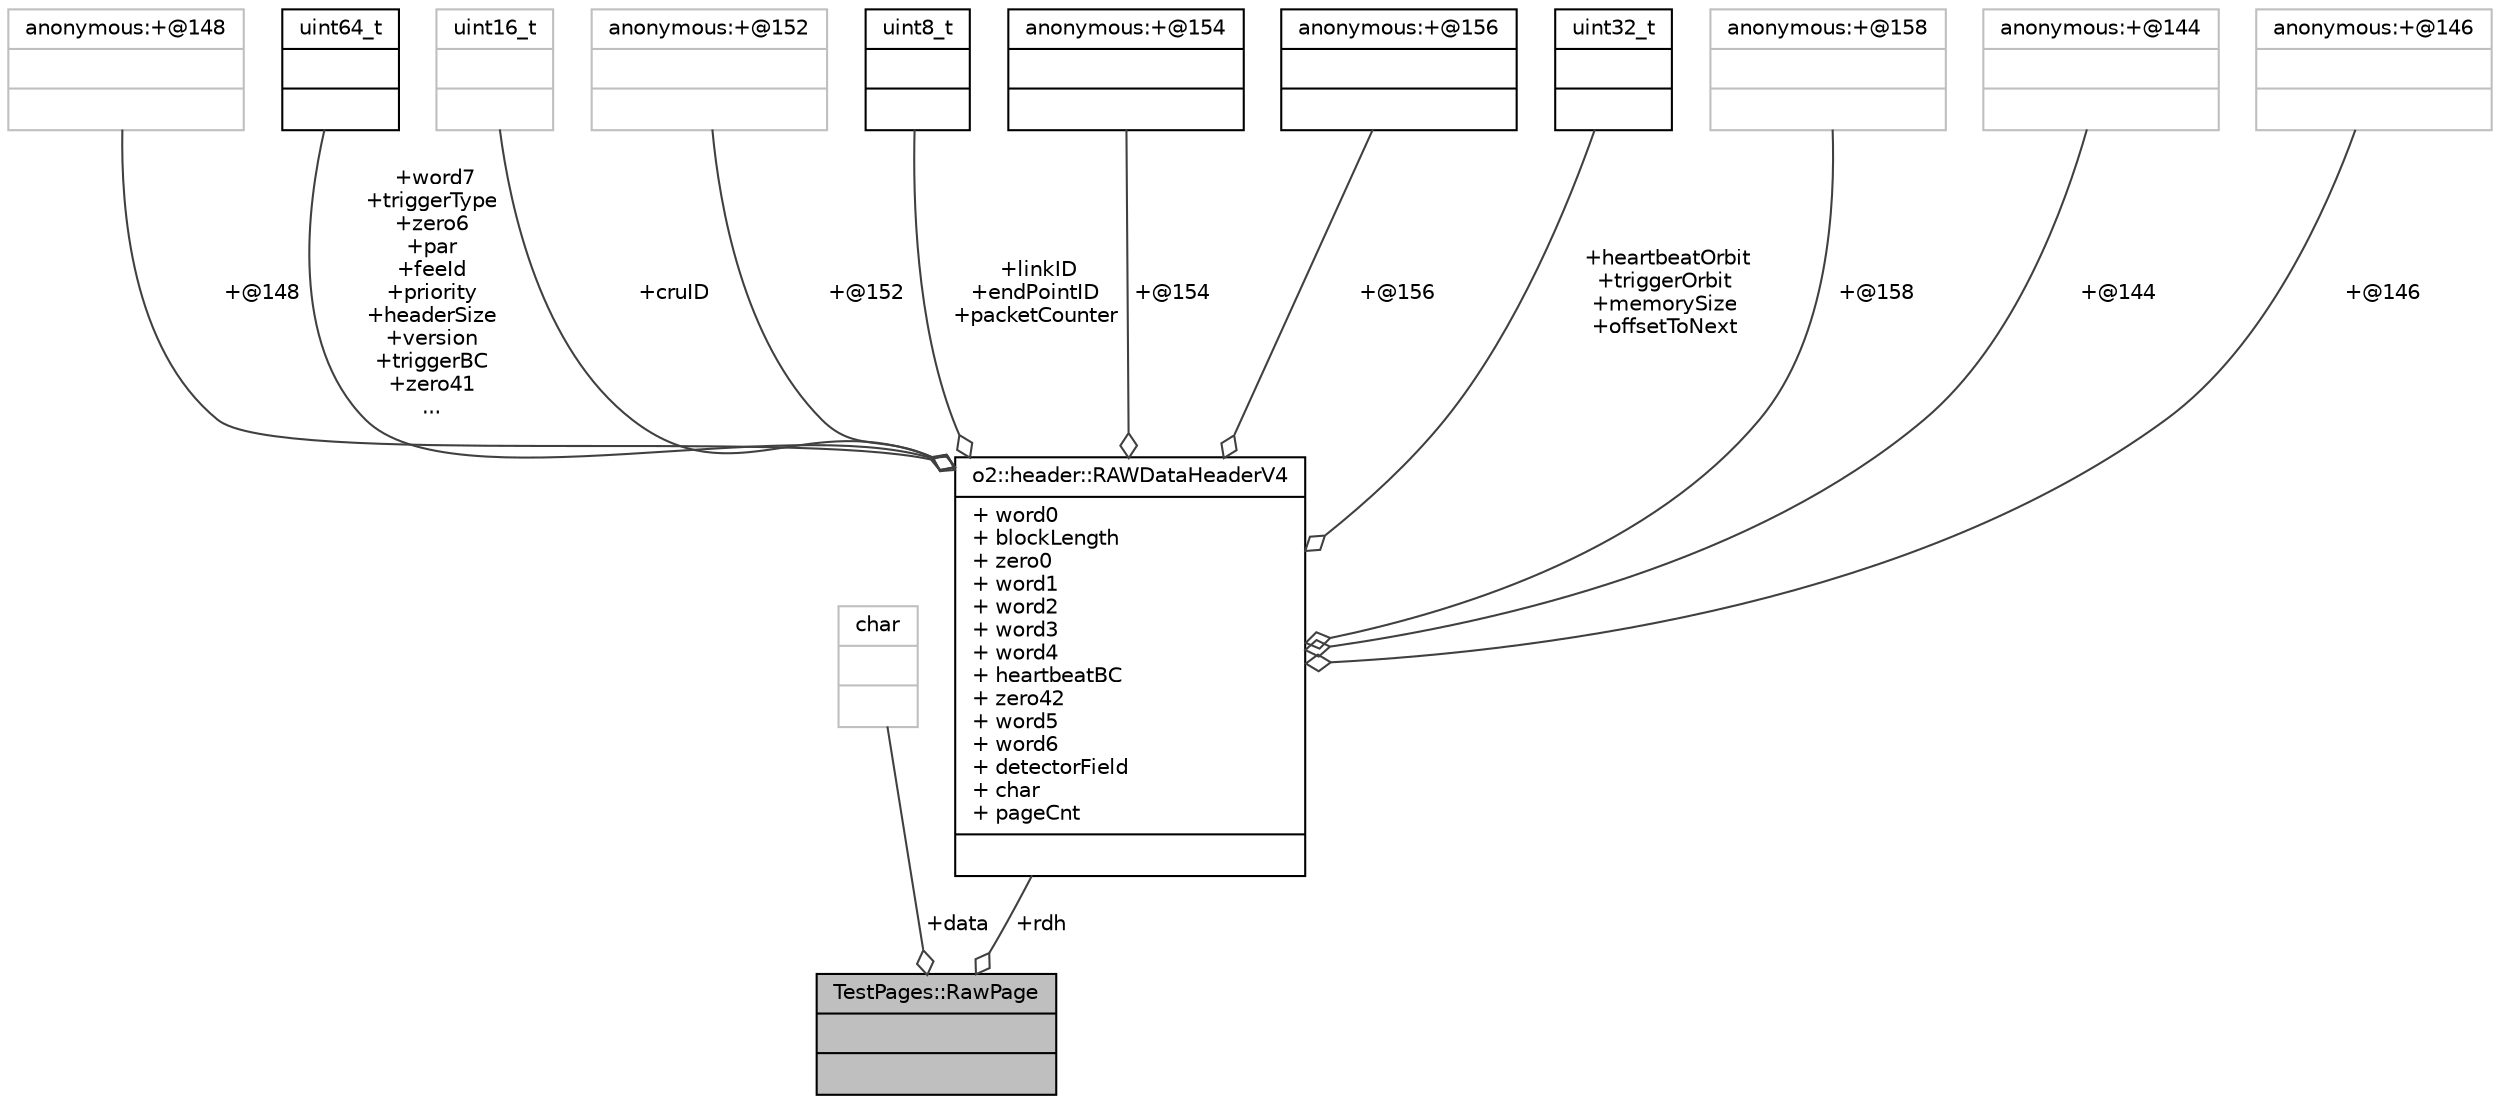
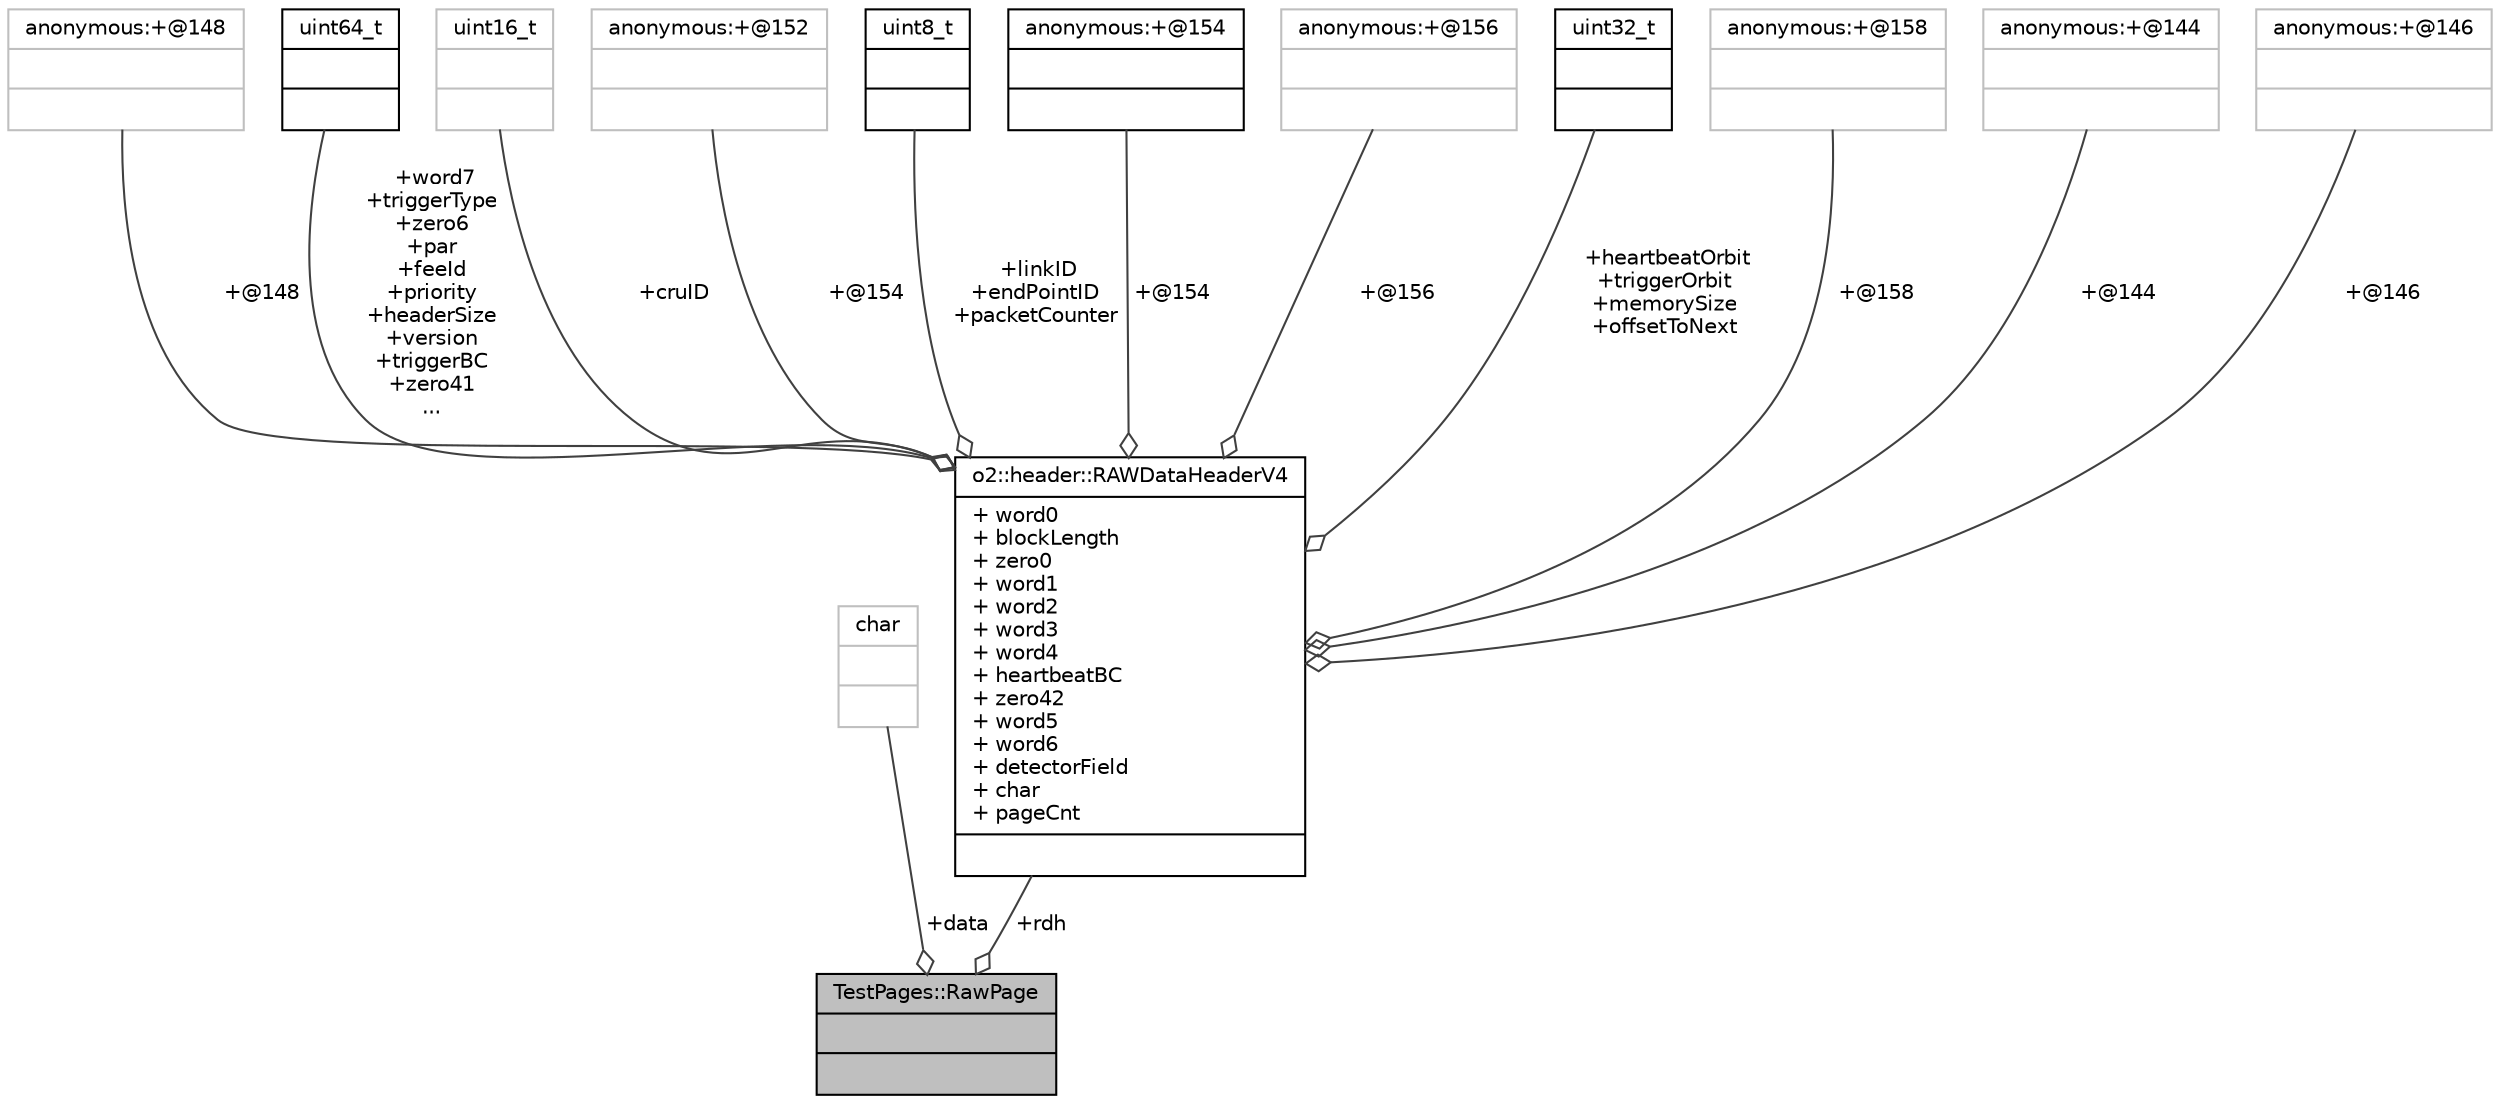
node "anonymous:+@156": color black -> grey75
edge "anonymous:+@152" -> "o2::header::RAWDataHeaderV4": label " +@152" -> " +@154"
